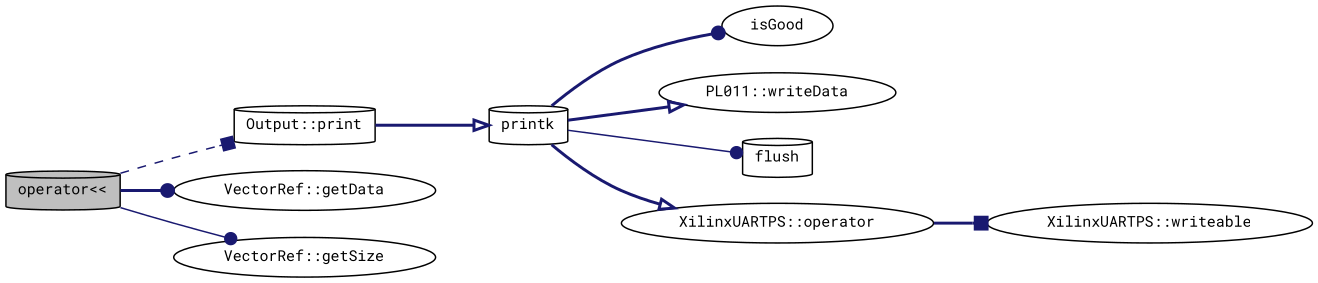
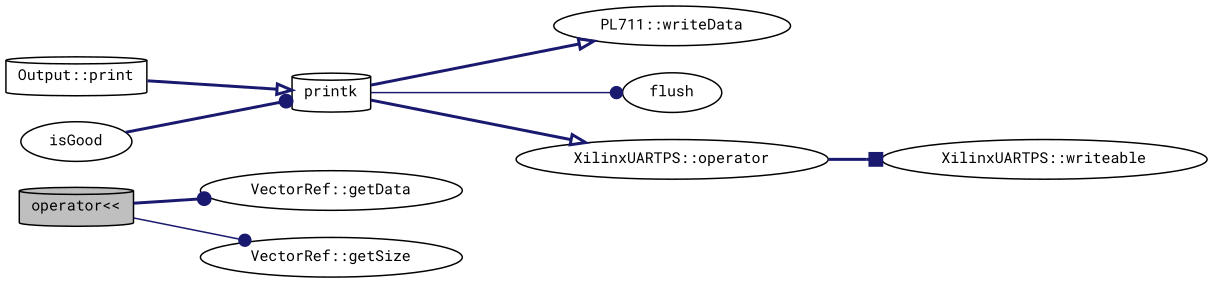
edge "printk" -> "isGood": reversed
node "PL011::writeData": label "PL011::writeData" -> "PL711::writeData"
node "flush": shape cylinder -> ellipse
edge "operator<<" -> "Output::print": removed
